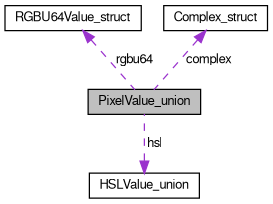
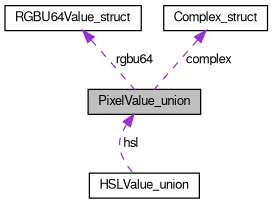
edge "PixelValue_union" -> "HSLValue_union": reversed
